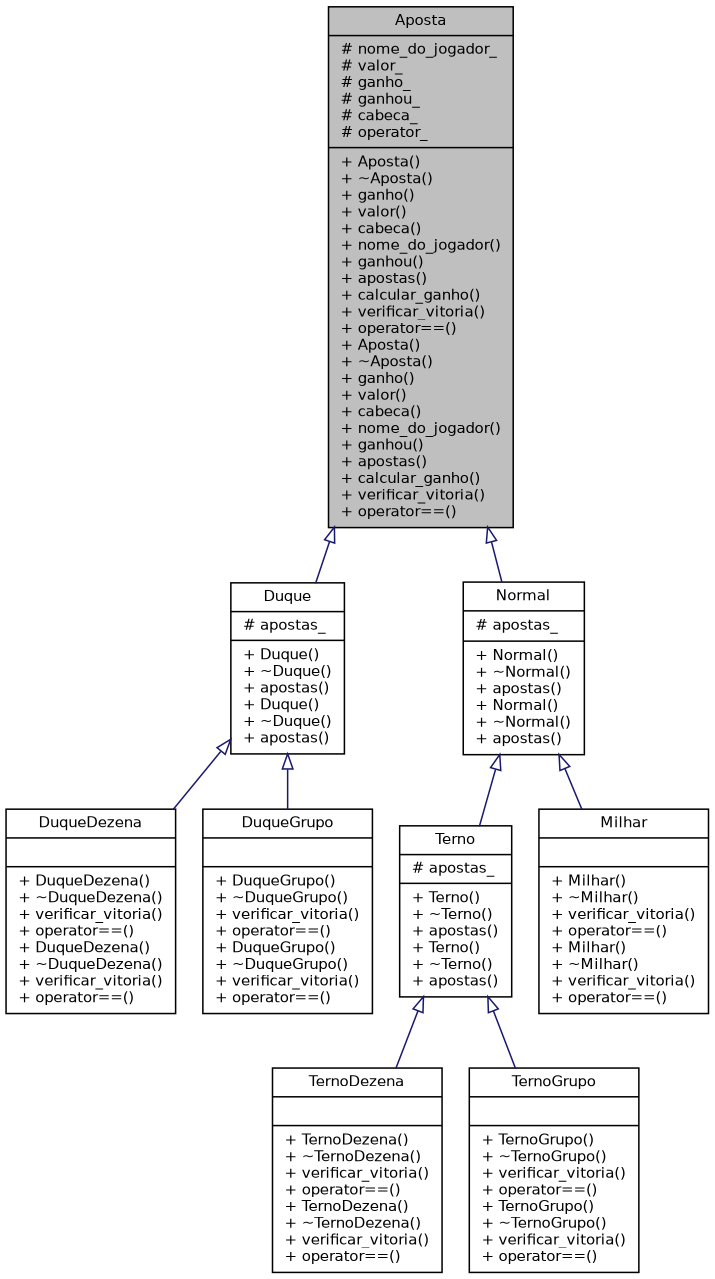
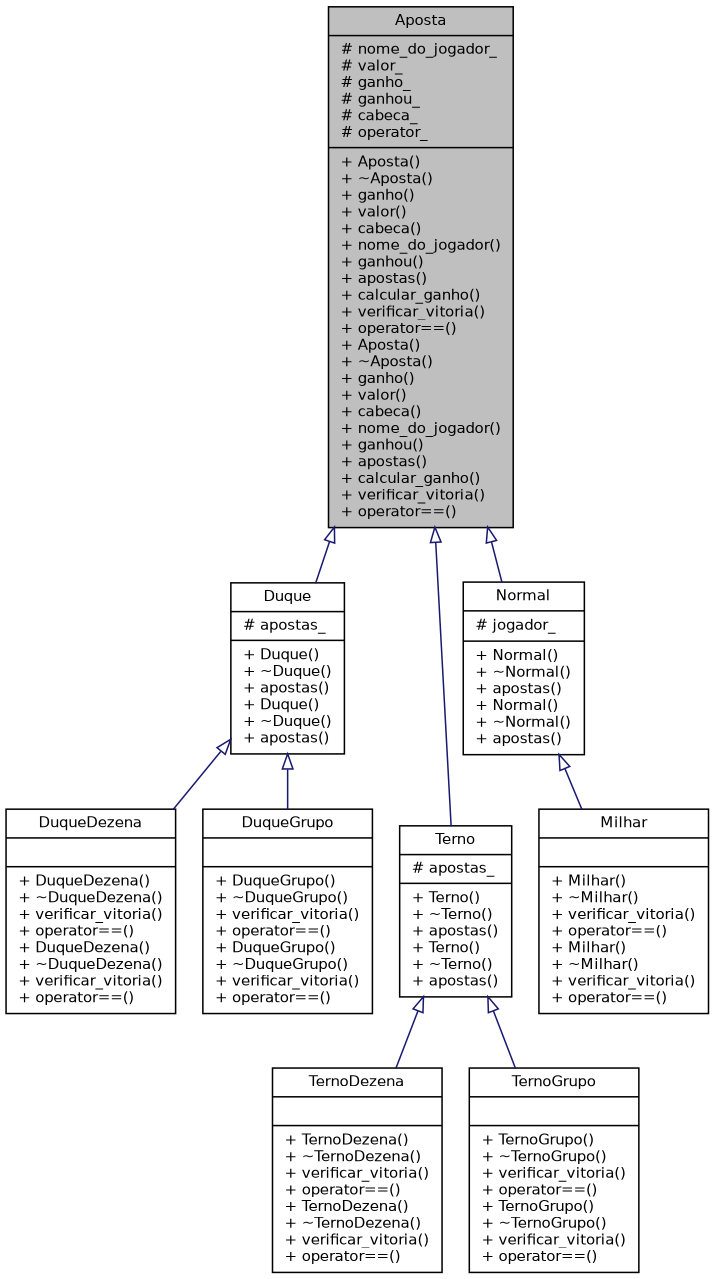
node "Normal": text "# apostas_" -> "# jogador_"
edge "Terno" -> "Normal": now "Terno" -> "Aposta"
